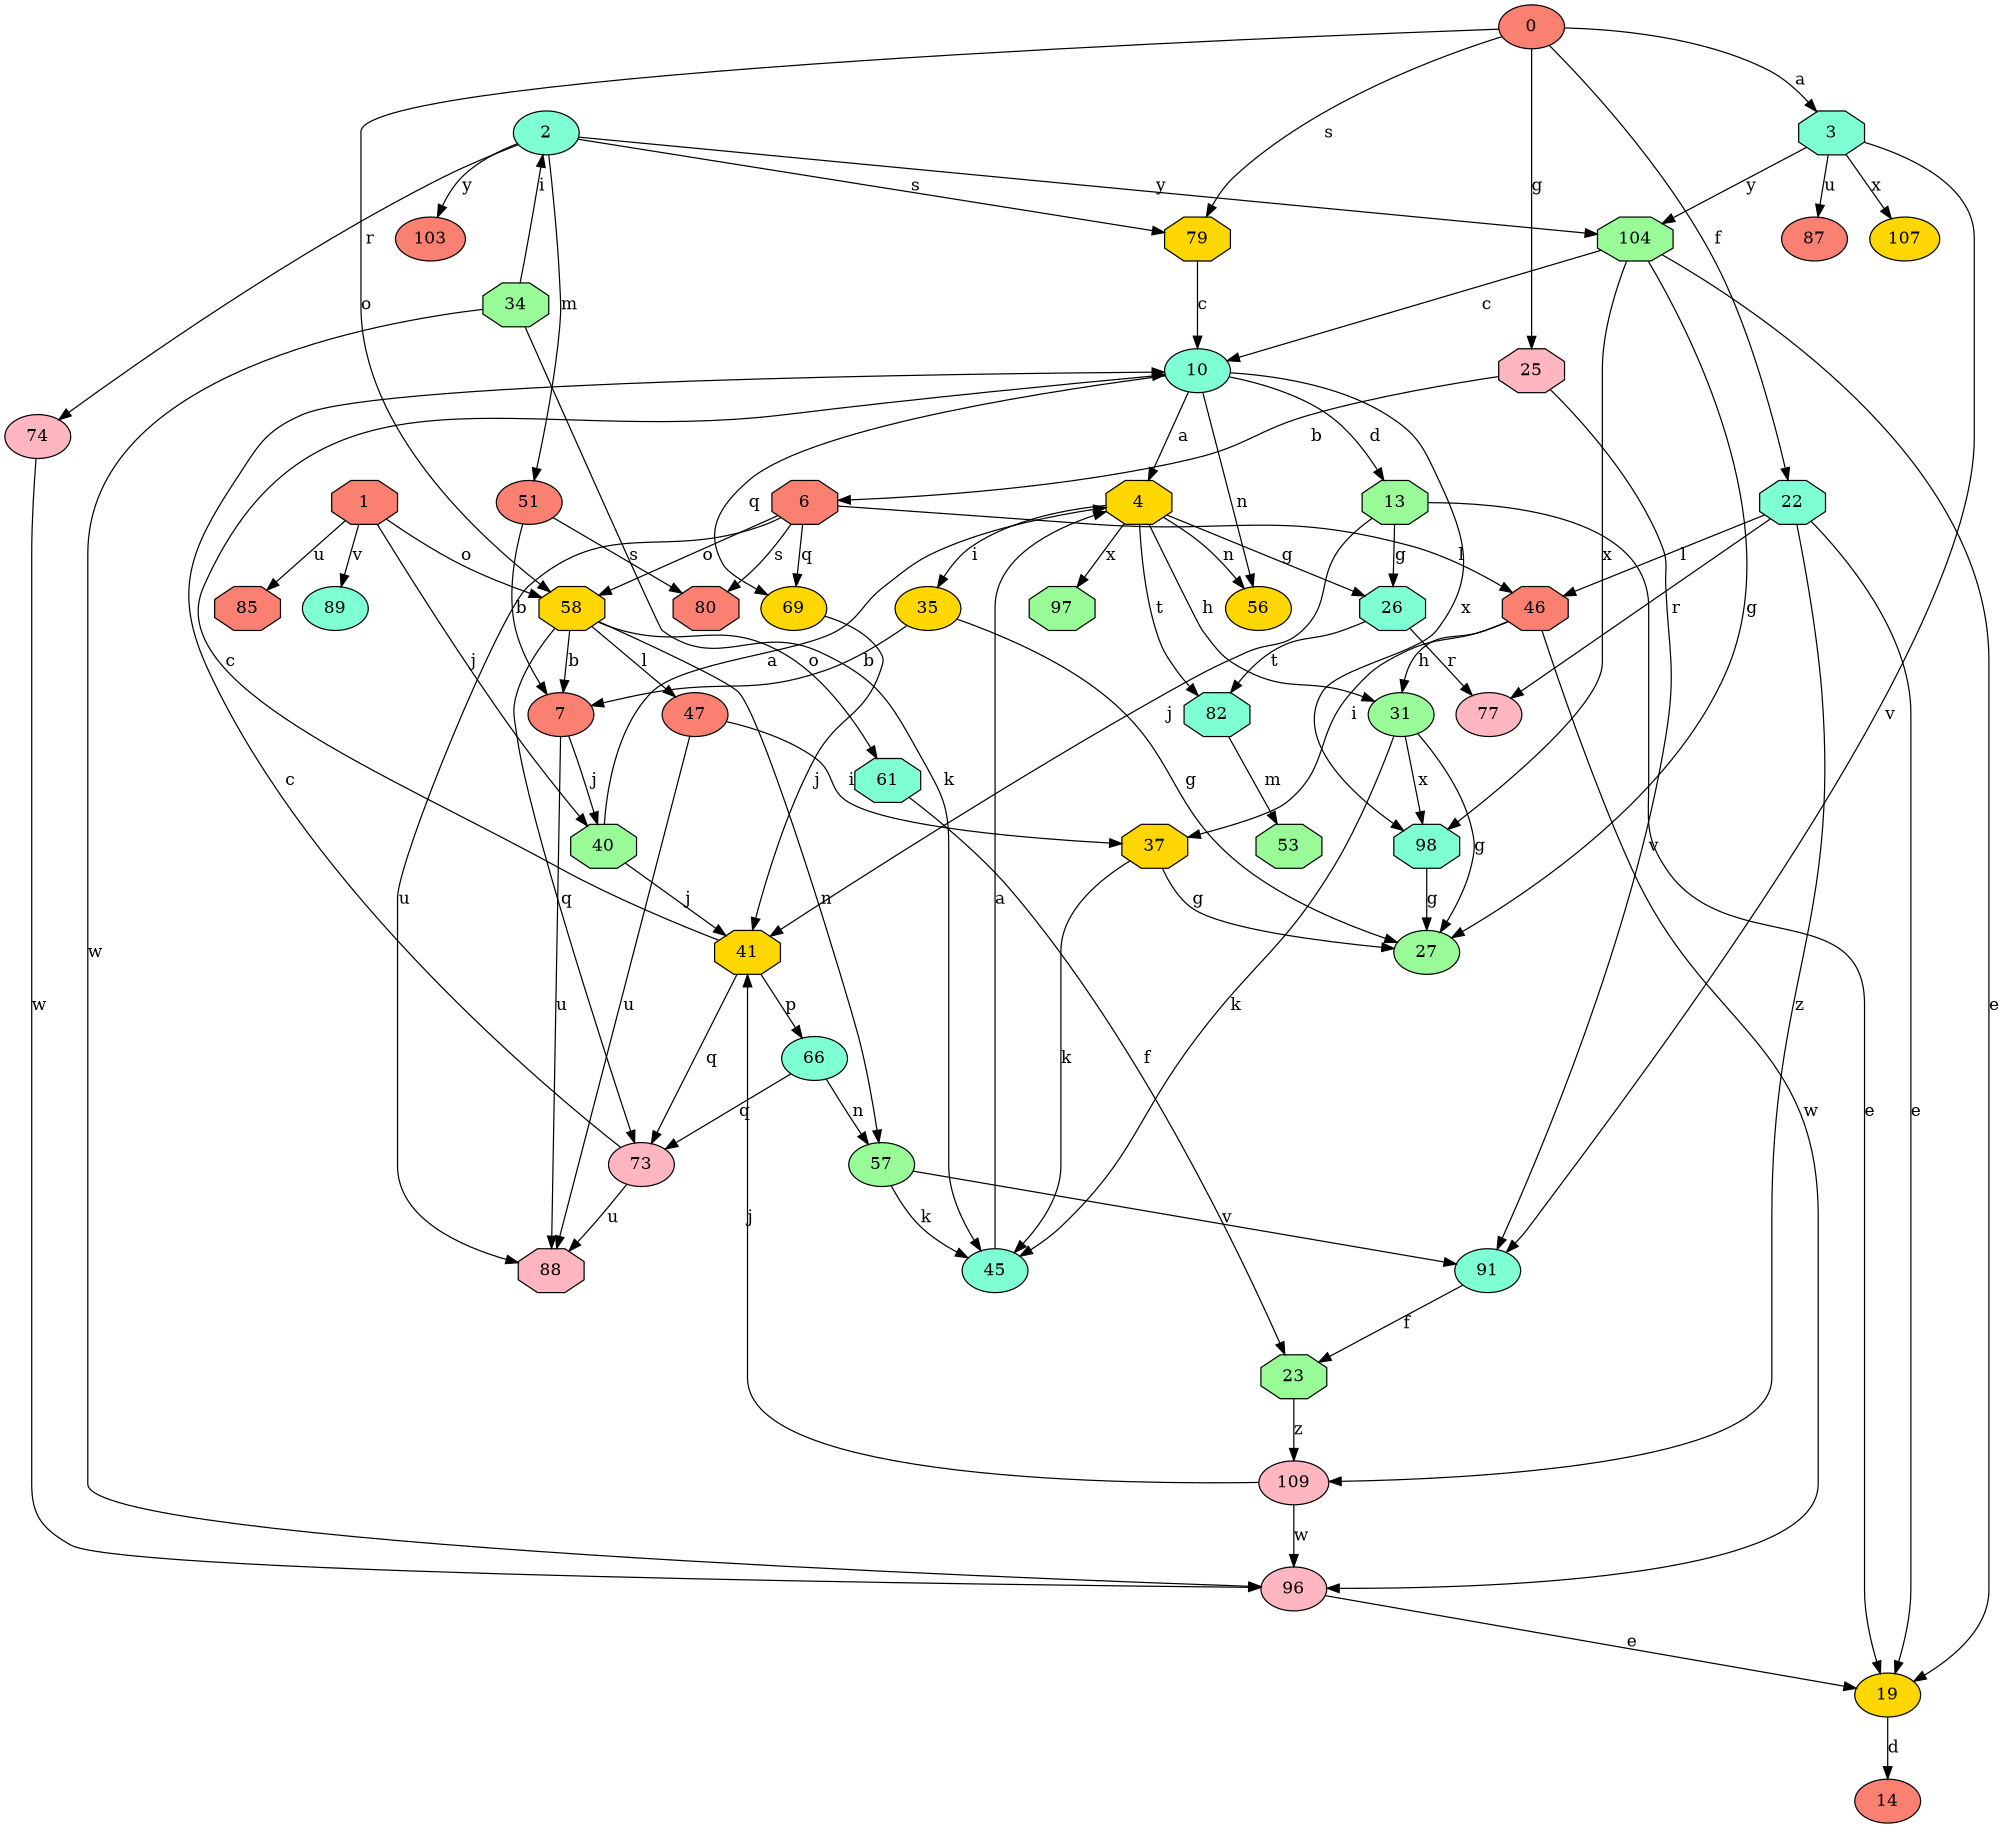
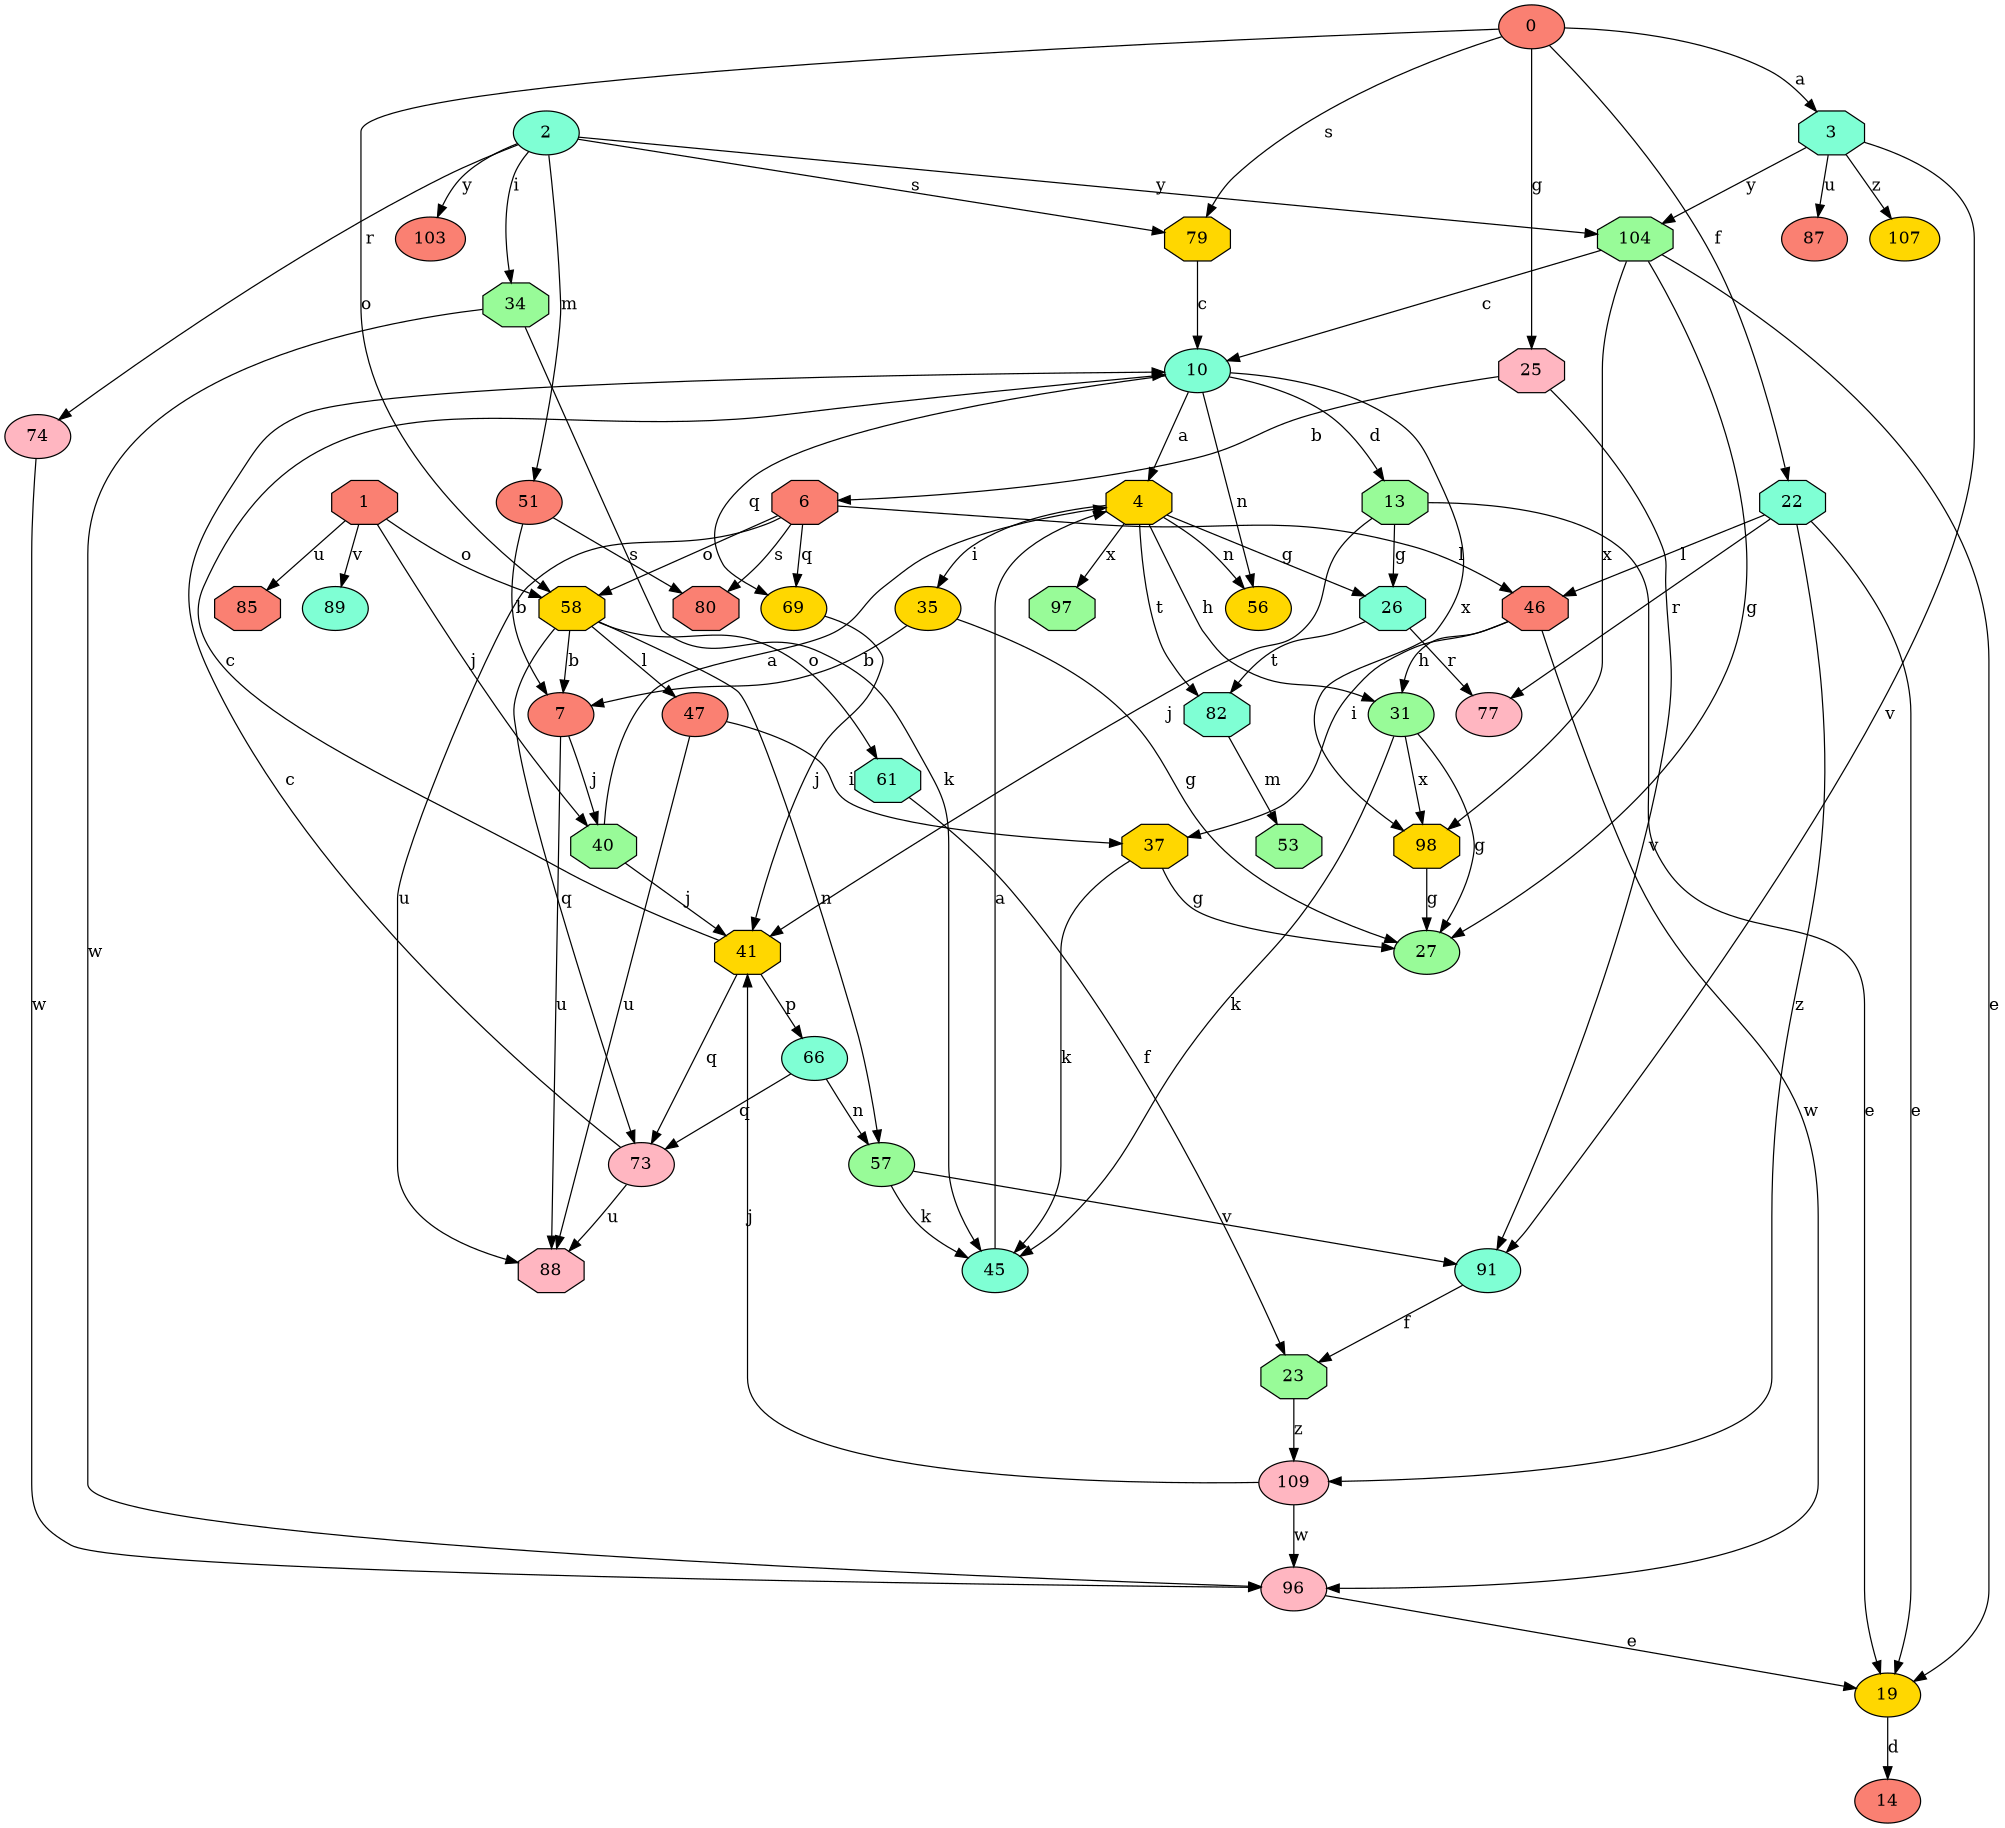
edge "3" -> "107": label "x" -> "z"
edge "34" -> "2": reversed
node "98": fillcolor aquamarine -> gold
